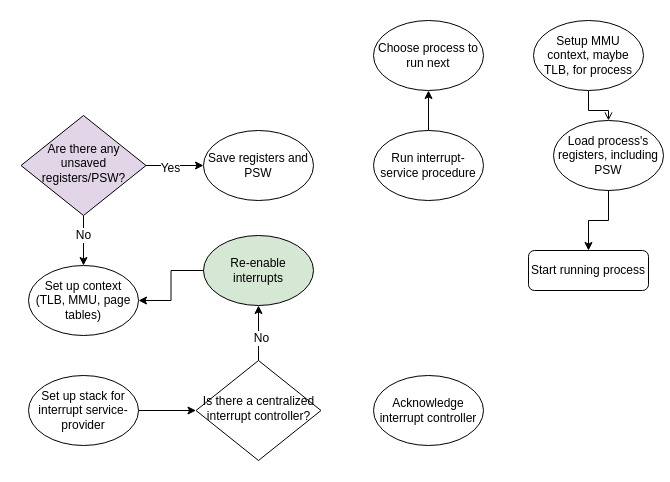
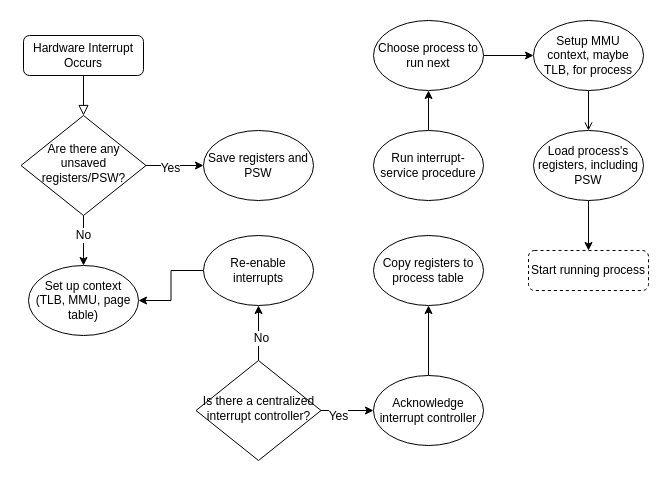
node "Hardware Interrupt Occurs": added
edge "Choose process to run next" -> "Setup MMU context, maybe TLB, for process": added
edge "Hardware Interrupt Occurs" -> "Are there any unsaved registers/PSW?": added
node "Load process's registers, including PSW": moved (609, 156) -> (589, 166)
node "Are there any unsaved registers/PSW?": fillcolor #e1d5e7 -> #ffffff
node "Re-enable interrupts": fillcolor #d5e8d4 -> #ffffff
node "Copy registers to process table": added
node "Start running process": style solid -> dashed
node "Set up context (TLB, MMU, page tables)": label "Set up context (TLB, MMU, page tables)" -> "Set up context (TLB, MMU, page table)"
edge "Acknowledge interrupt controller" -> "Copy registers to process table": added
node "Set up stack for interrupt service-provider": removed
edge "Set up stack for interrupt service-provider" -> "Is there a centralized interrupt controller?": removed
edge "Is there a centralized interrupt controller?" -> "Acknowledge interrupt controller": added, label "Yes"
